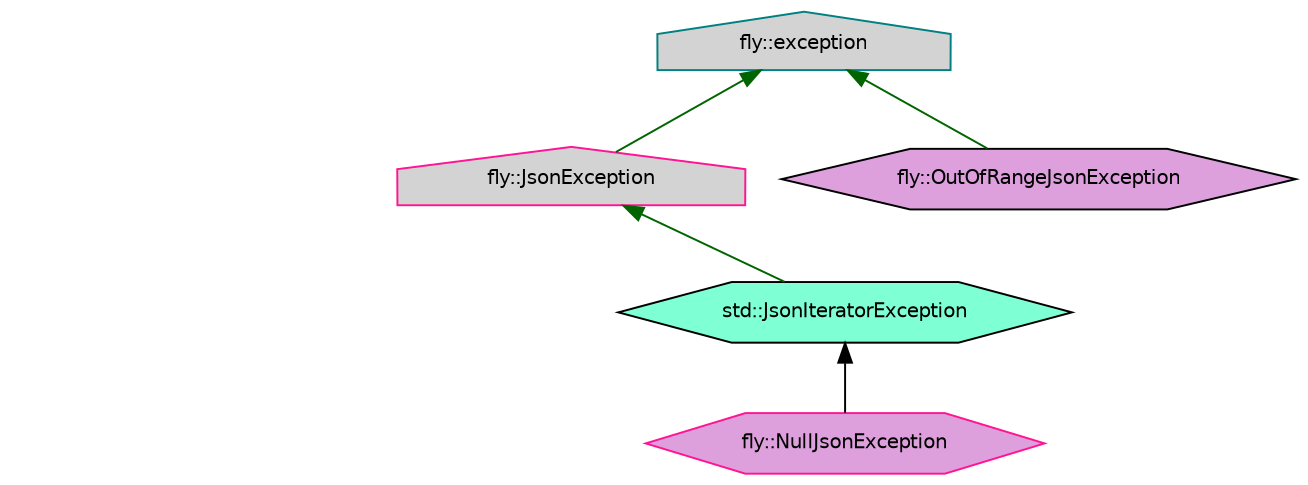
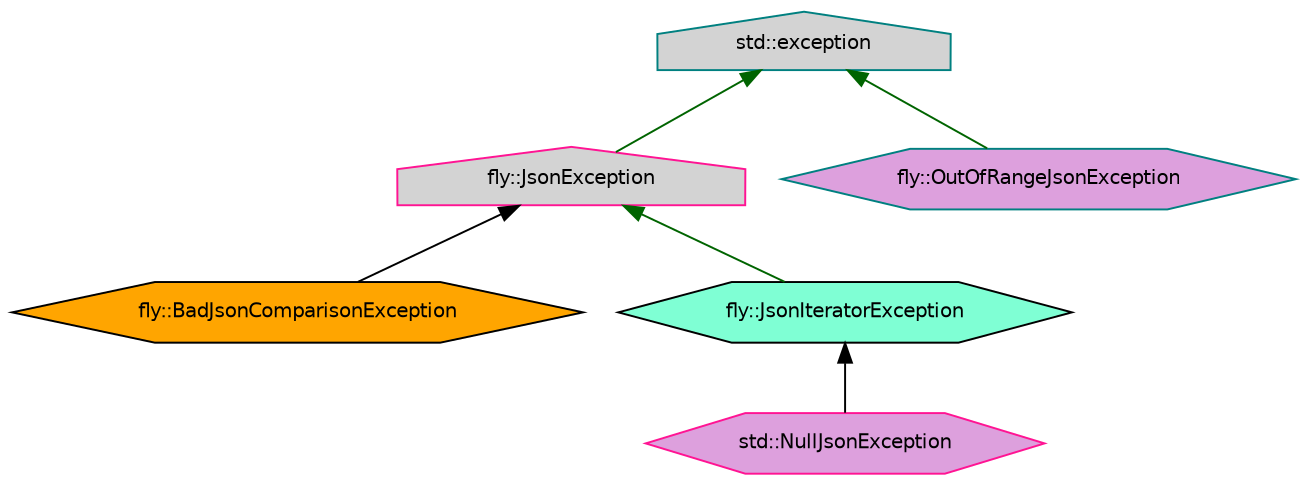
node "fly::exception": label "fly::exception" -> "std::exception"
node "fly::OutOfRangeJsonException": color black -> teal
node "fly::BadJsonComparisonException": added
node "std::JsonIteratorException": label "std::JsonIteratorException" -> "fly::JsonIteratorException"
node "fly::NullJsonException": label "fly::NullJsonException" -> "std::NullJsonException"
